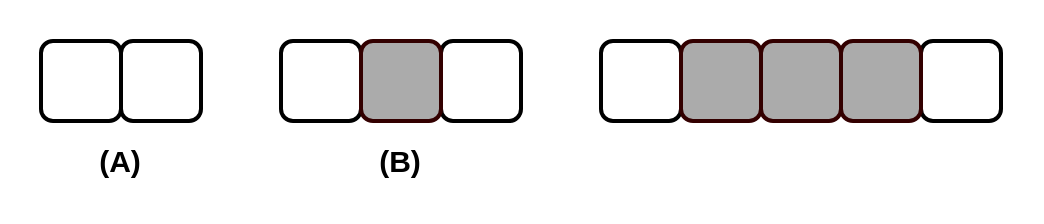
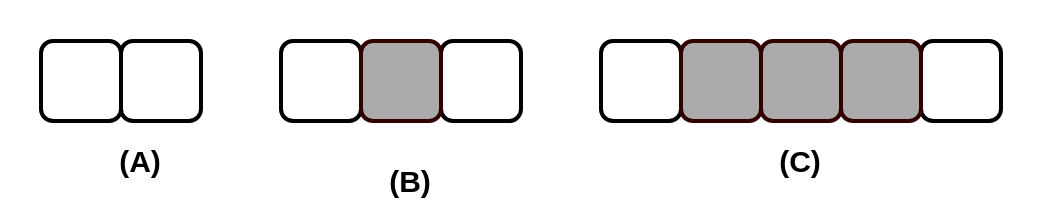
node "(A)": moved (121, 161) -> (141, 161)
node "(B)": moved (401, 161) -> (411, 181)
node "(C)": added
